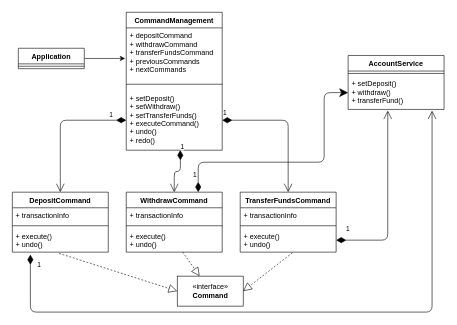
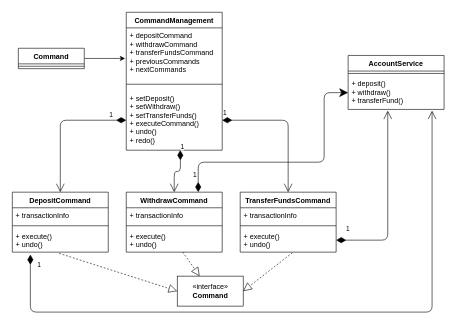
node "Application": label "Application" -> "Command"
node "+ setDeposit() + withdraw() + transferFund()": label "+ setDeposit() + withdraw() + transferFund()" -> "+ deposit() + withdraw() + transferFund()"
